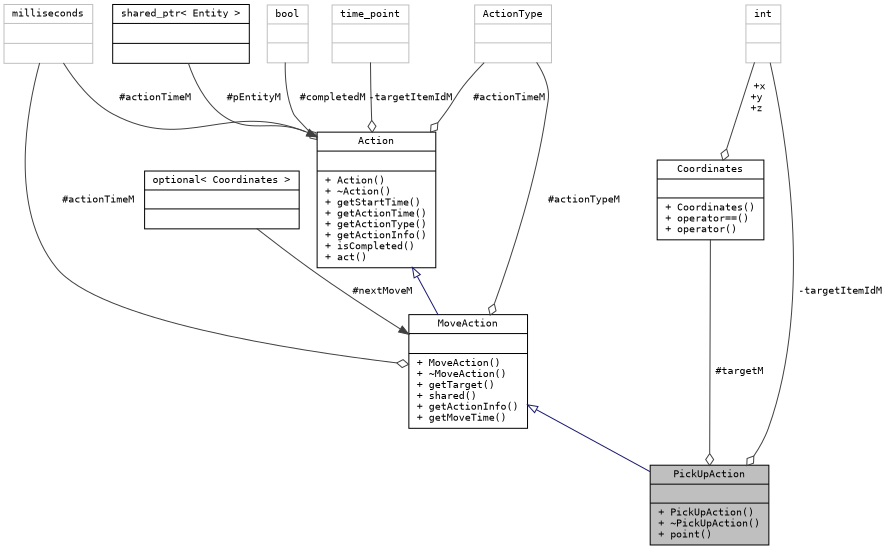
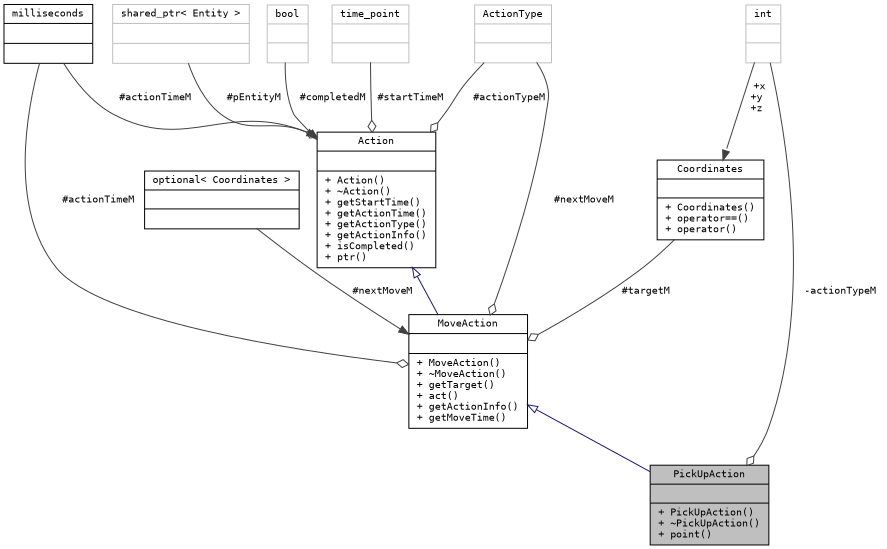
node "milliseconds": color grey75 -> black
node "shared_ptr< Entity >": color black -> grey75
edge "time_point" -> "Action": label " -targetItemIdM" -> " #startTimeM"
edge "ActionType" -> "Action": label " #actionTimeM" -> " #actionTypeM"
edge "bool" -> "Action": arrowhead odiamond -> normal
edge "int" -> "Coordinates": arrowhead odiamond -> normal
edge "shared_ptr< Entity >" -> "Action": arrowhead normal -> odiamond
edge "ActionType" -> "MoveAction": label " #actionTypeM" -> " #nextMoveM"
node "Action": text "+ act()" -> "+ ptr()"
edge "int" -> "PickUpAction": label " -targetItemIdM" -> " -actionTypeM"
edge "Coordinates" -> "PickUpAction": now "Coordinates" -> "MoveAction"
node "MoveAction": text "+ shared()" -> "+ act()"
